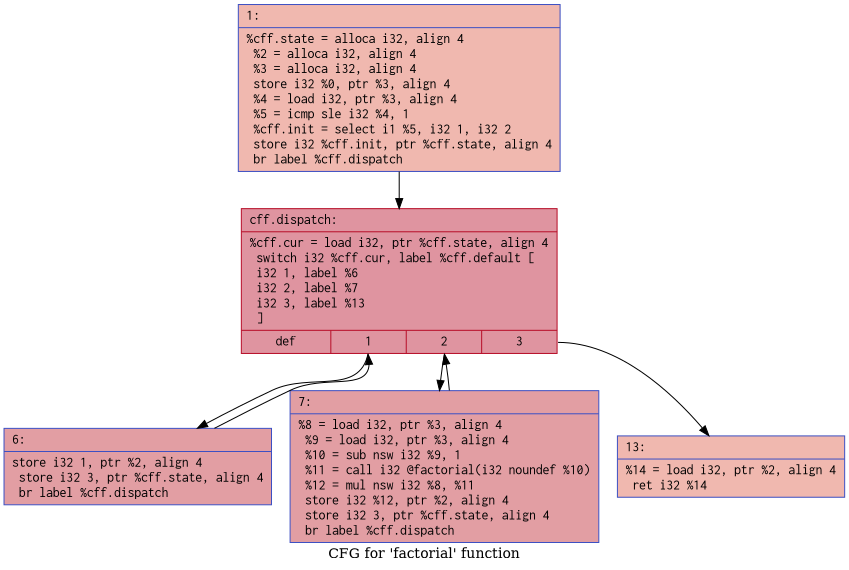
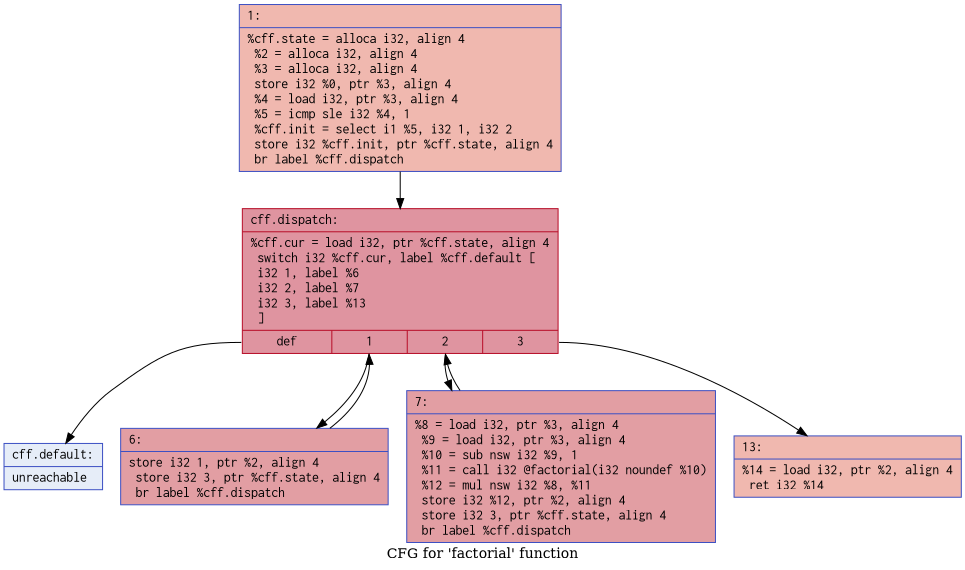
node "cff.default:": added
